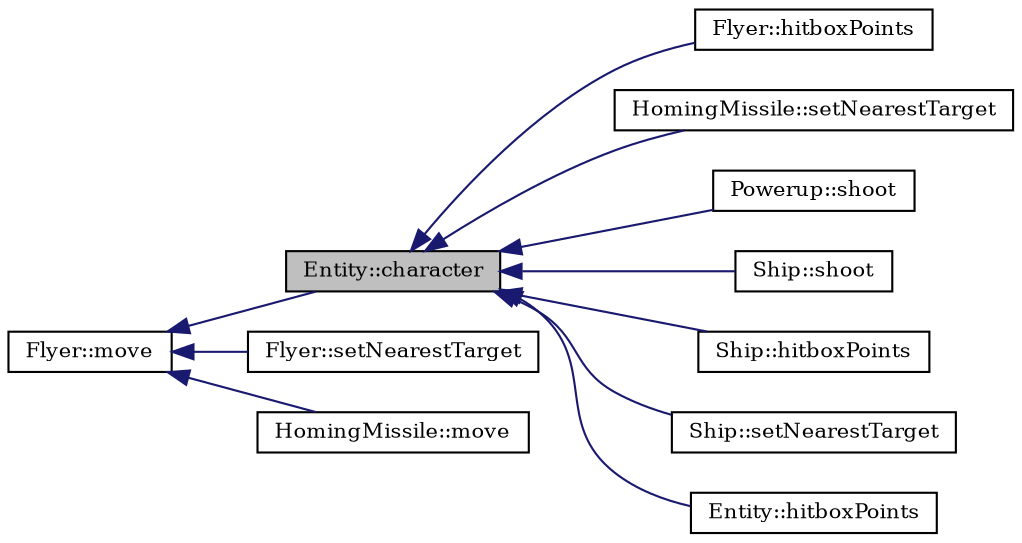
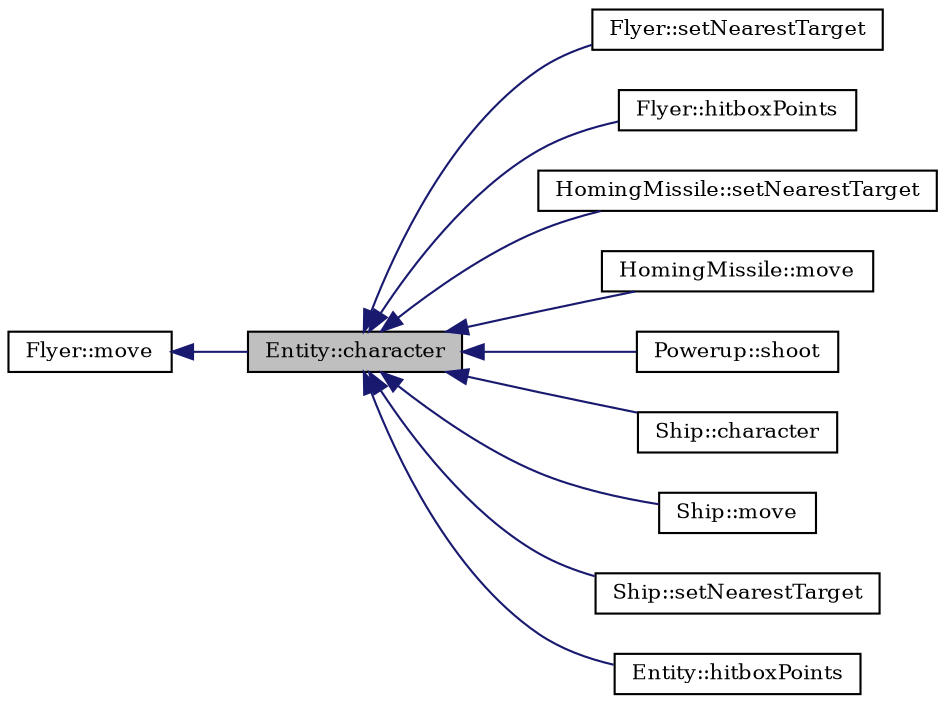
node "Ship::shoot": label "Ship::shoot" -> "Ship::character"
edge "Flyer::setNearestTarget" -> "Flyer::move": now "Flyer::setNearestTarget" -> "Entity::character"
node "Ship::hitboxPoints": label "Ship::hitboxPoints" -> "Ship::move"
edge "HomingMissile::move" -> "Flyer::move": now "HomingMissile::move" -> "Entity::character"
